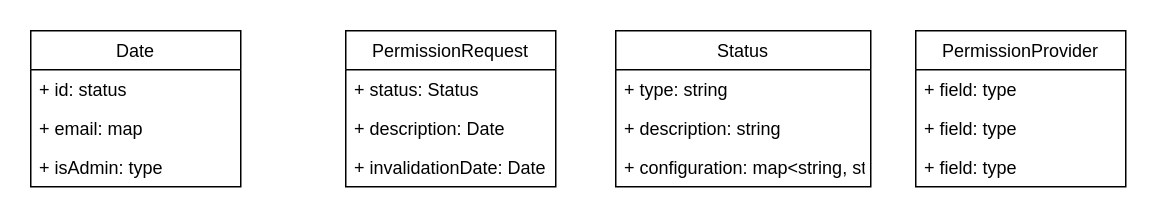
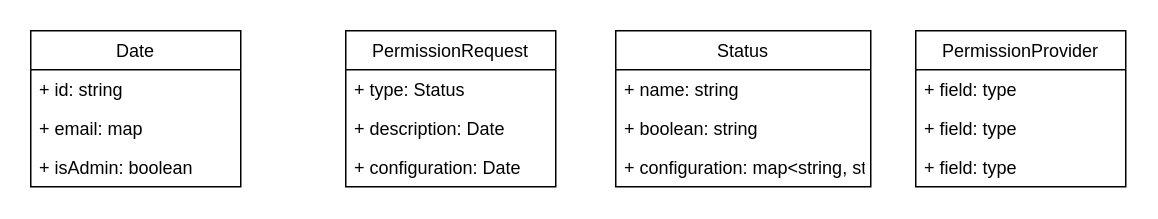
node "+ id: status": label "+ id: status" -> "+ id: string"
node "+ status: Status": label "+ status: Status" -> "+ type: Status"
node "+ type: string": label "+ type: string" -> "+ name: string"
node "+ description: string": label "+ description: string" -> "+ boolean: string"
node "+ isAdmin: type": label "+ isAdmin: type" -> "+ isAdmin: boolean"
node "+ invalidationDate: Date": label "+ invalidationDate: Date" -> "+ configuration: Date"
